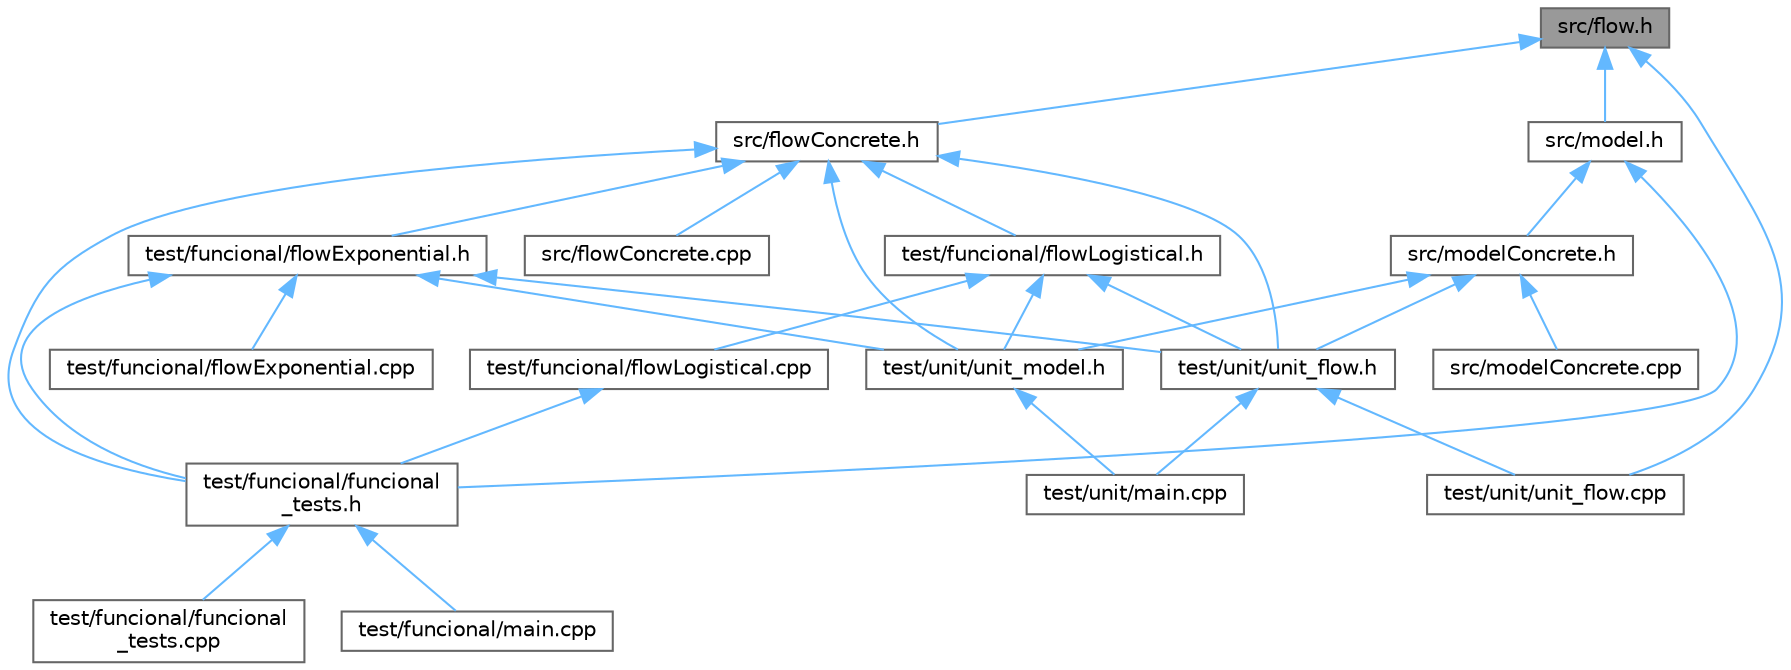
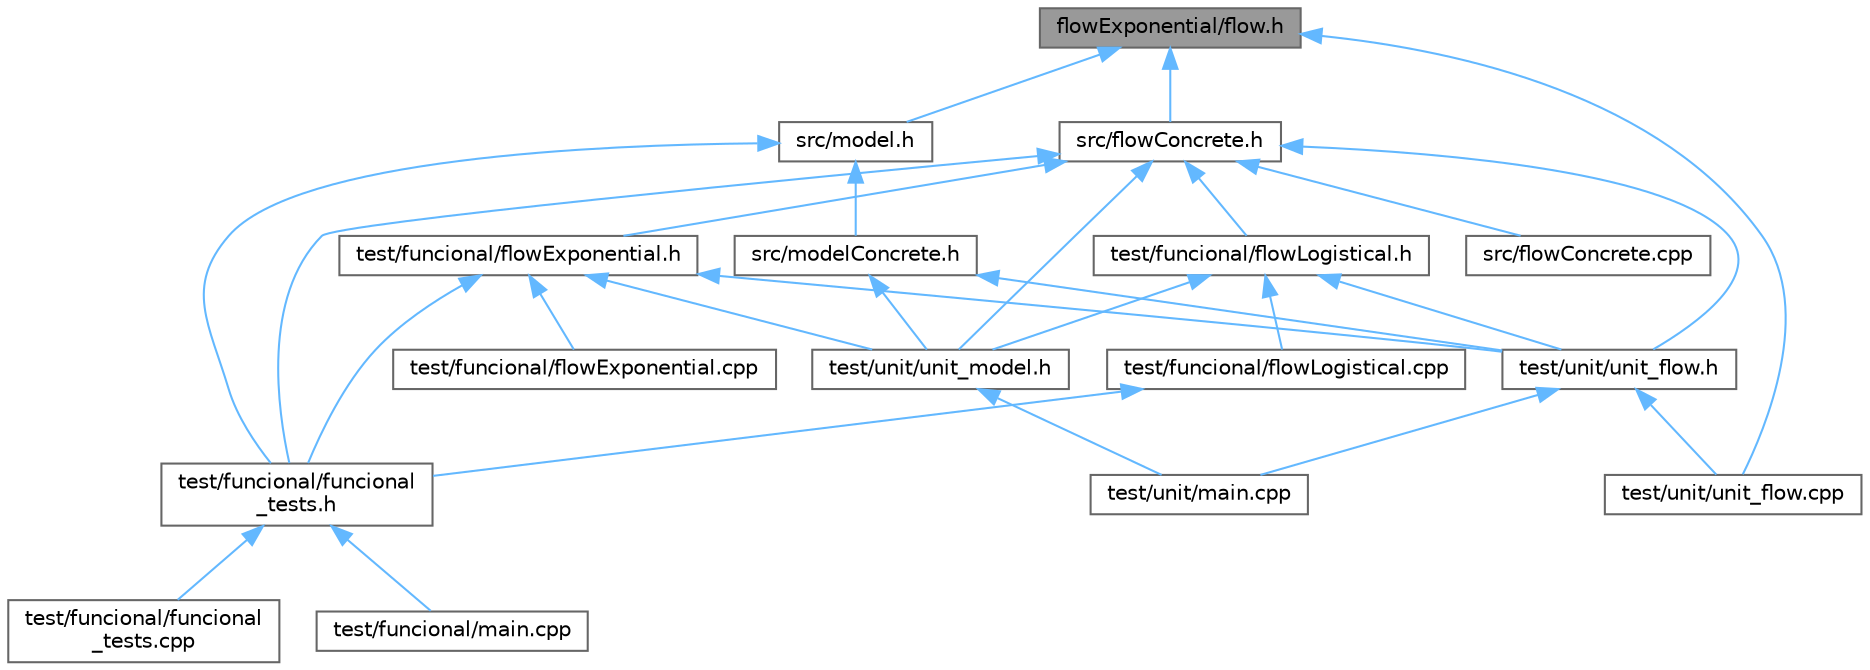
node "src/flow.h": label "src/flow.h" -> "flowExponential/flow.h"
node "src/modelConcrete.cpp": removed
